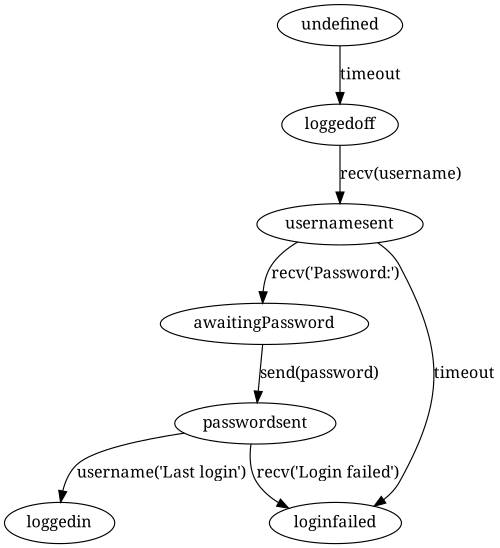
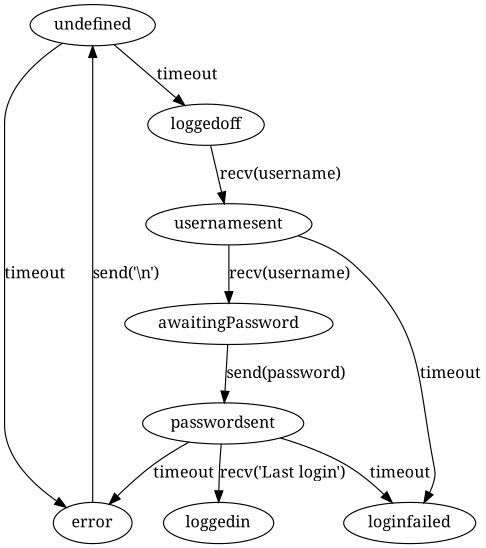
edge "usernamesent" -> "awaitingPassword": label "recv('Password:')" -> "recv(username)"
edge "passwordsent" -> "loggedin": label "username('Last login')" -> "recv('Last login')"
edge "passwordsent" -> "loginfailed": label "recv('Login failed')" -> "timeout"
node "error": added
